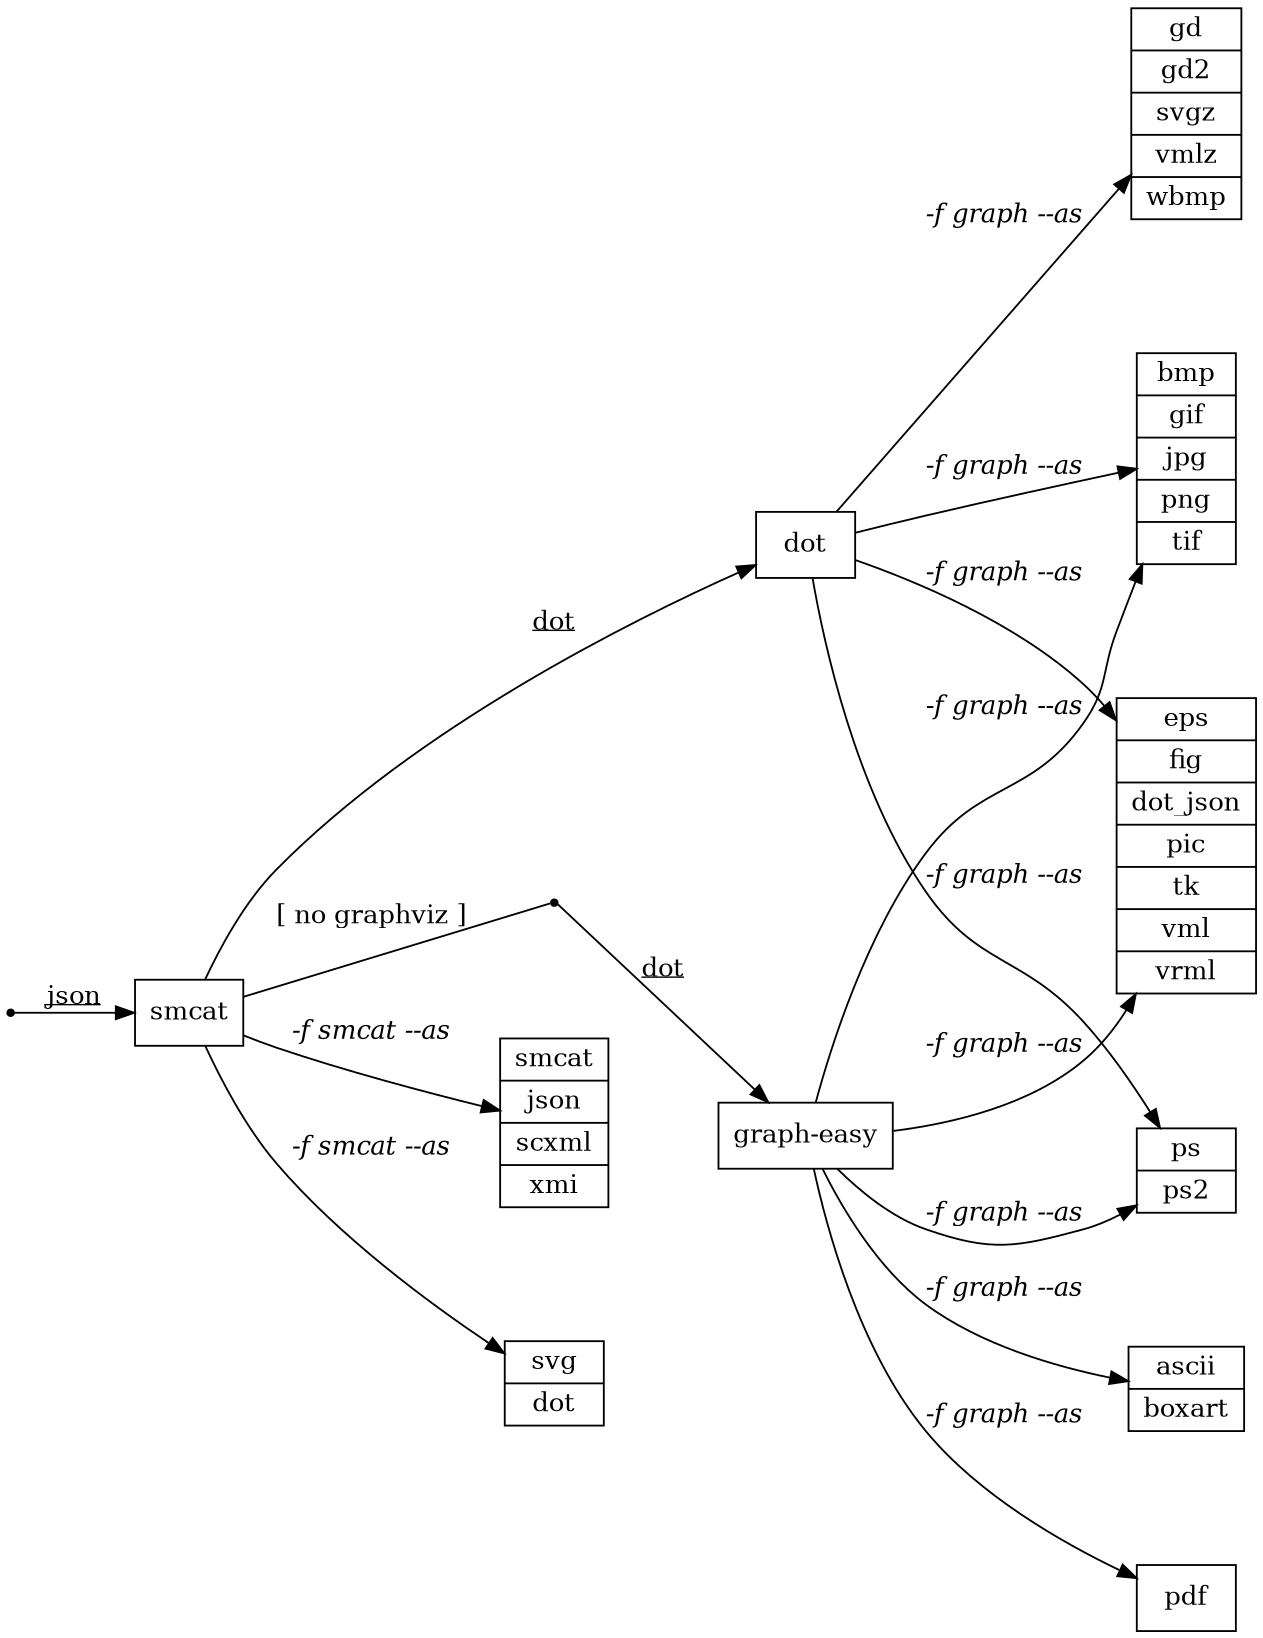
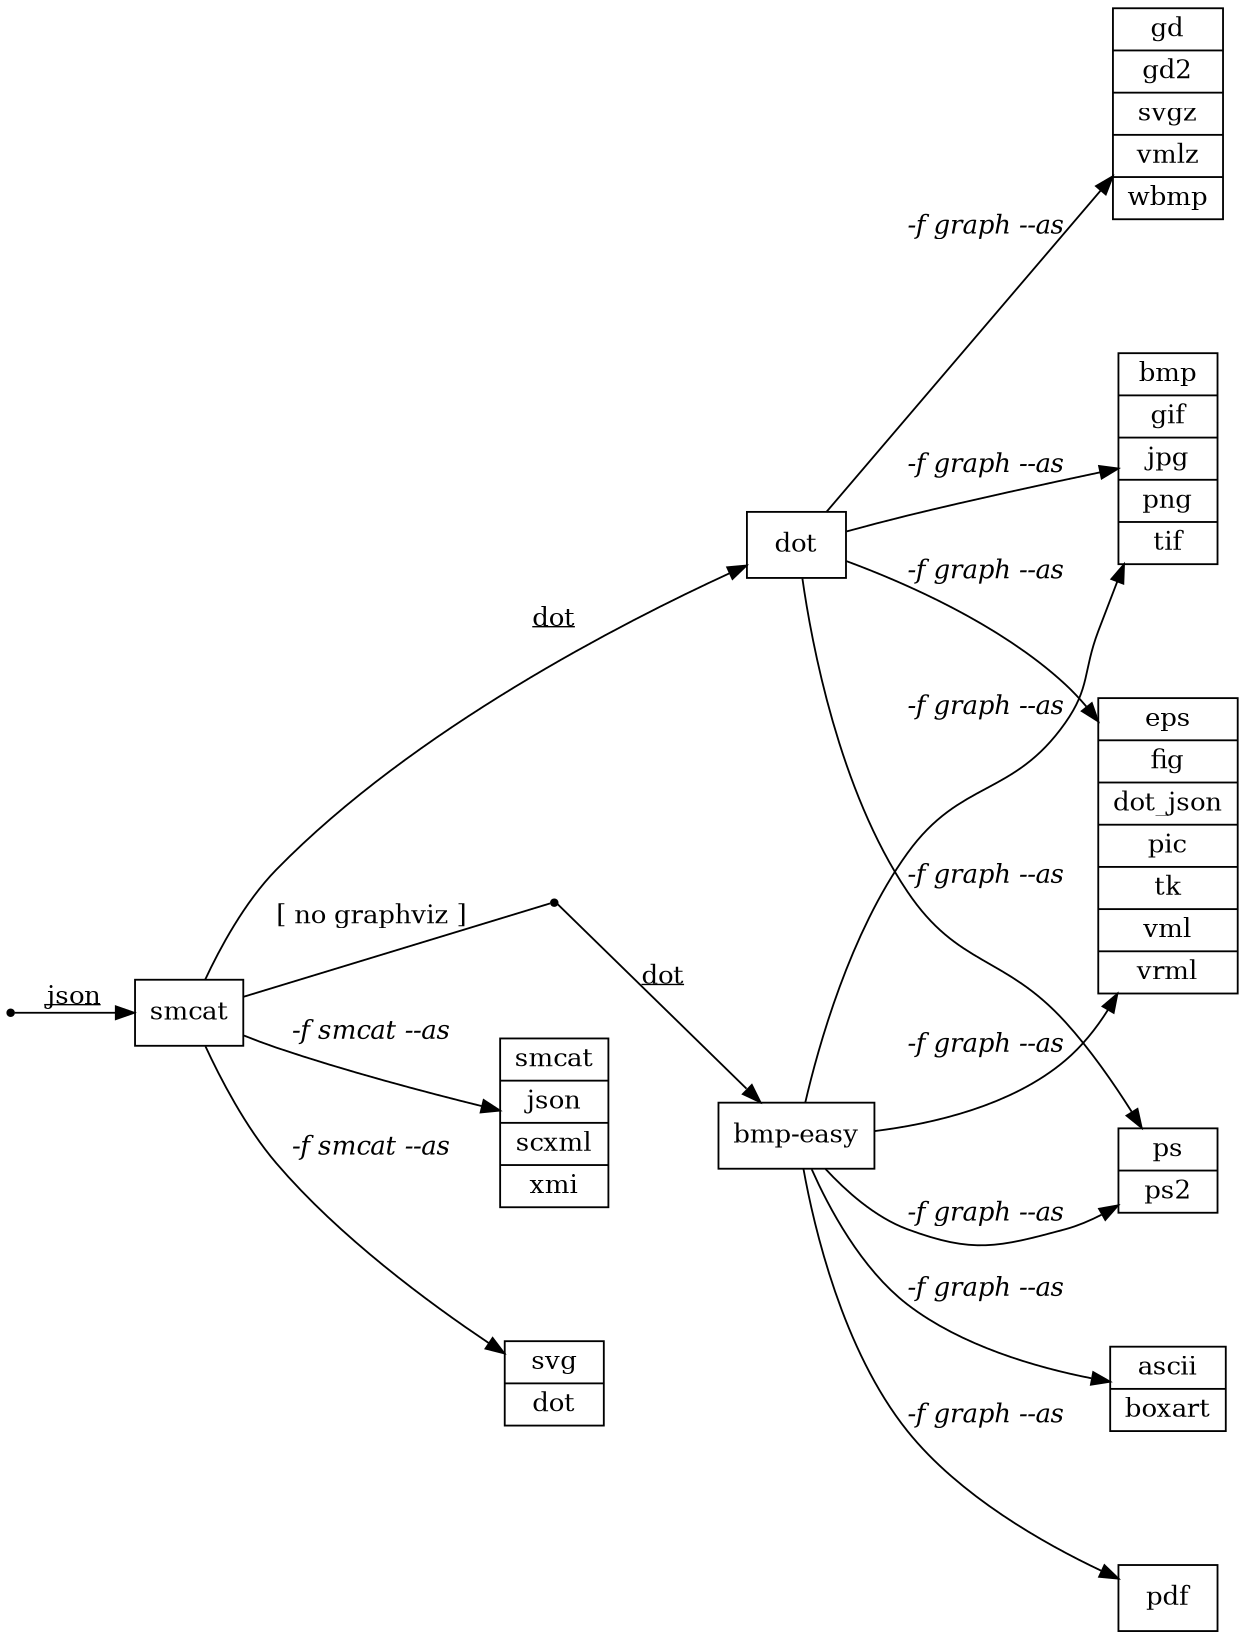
node "graph-easy": label "graph-easy" -> "bmp-easy"
